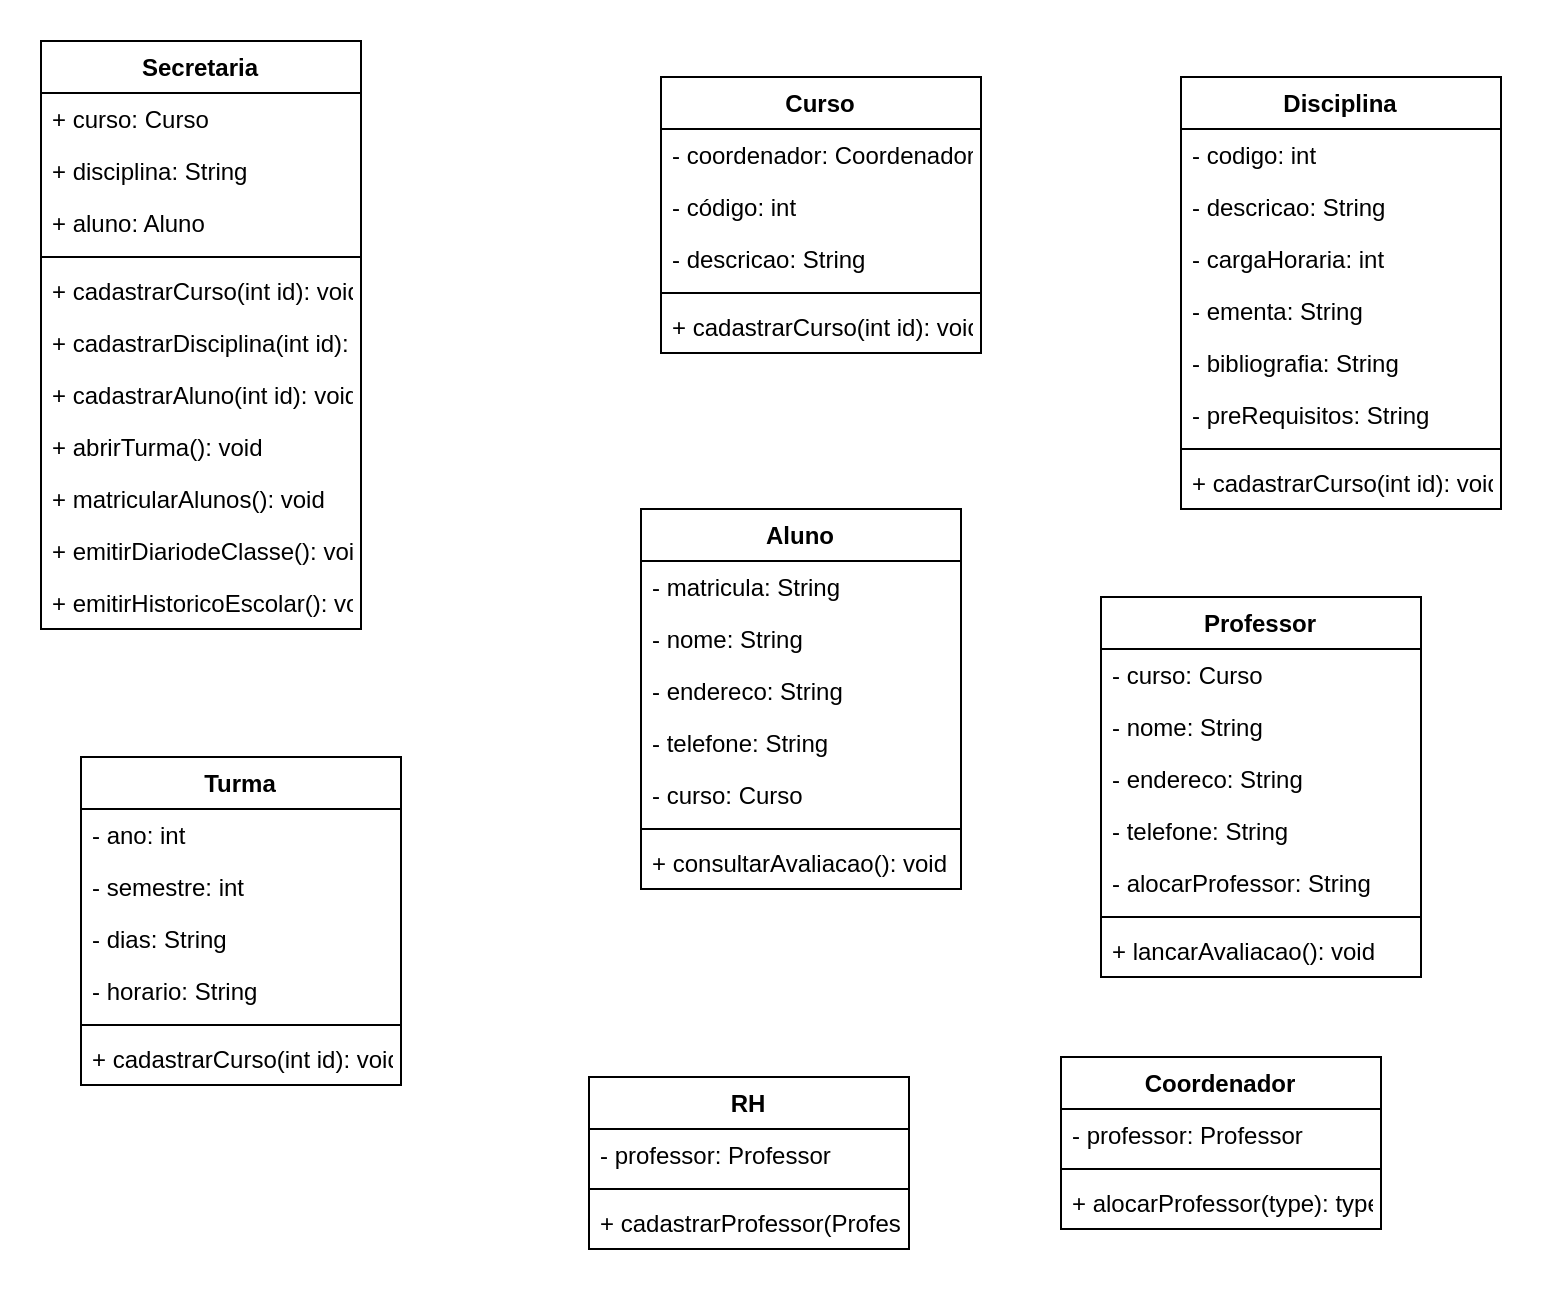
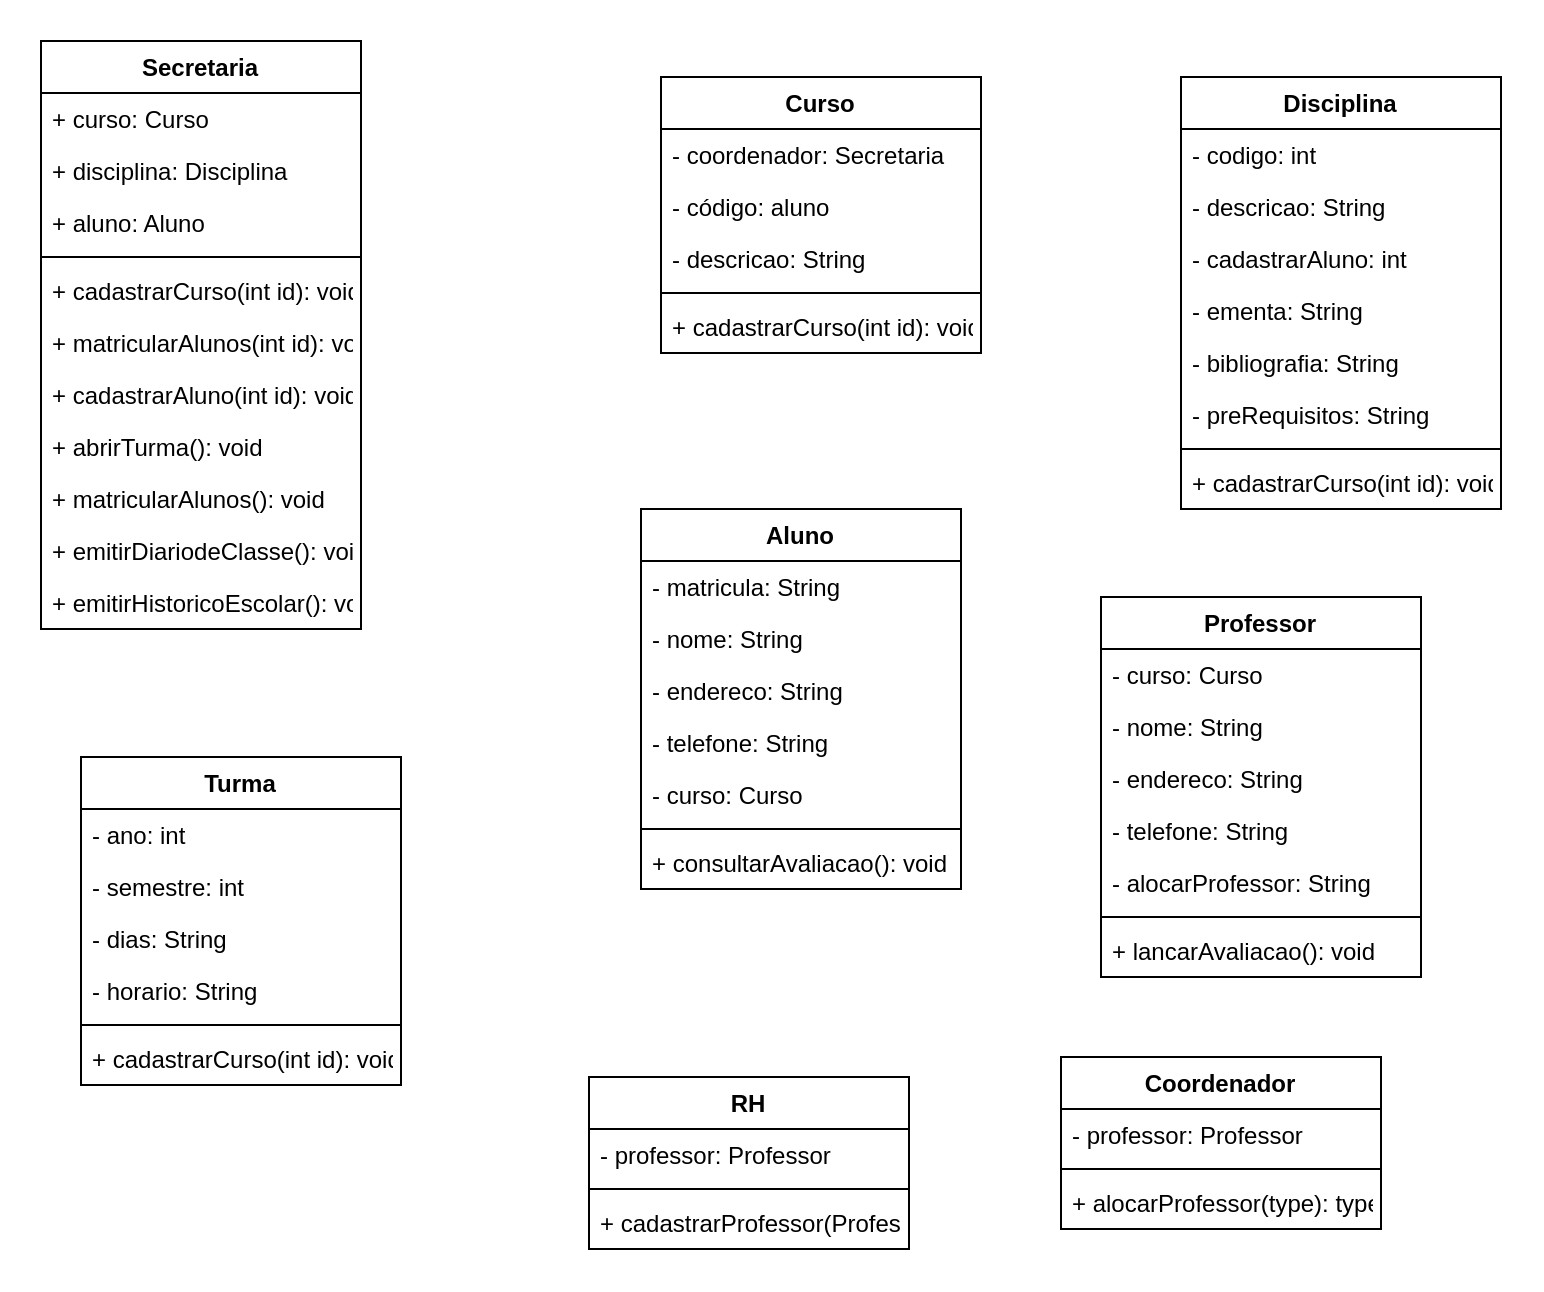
node "- coordenador: Coordenador": label "- coordenador: Coordenador" -> "- coordenador: Secretaria"
node "+ disciplina: String": label "+ disciplina: String" -> "+ disciplina: Disciplina"
node "- código: int": label "- código: int" -> "- código: aluno"
node "- cargaHoraria: int": label "- cargaHoraria: int" -> "- cadastrarAluno: int"
node "+ cadastrarDisciplina(int id): void": label "+ cadastrarDisciplina(int id): void" -> "+ matricularAlunos(int id): void"
